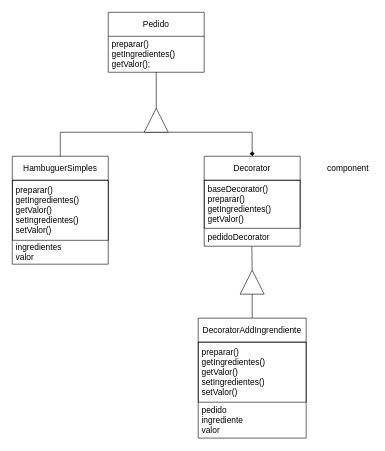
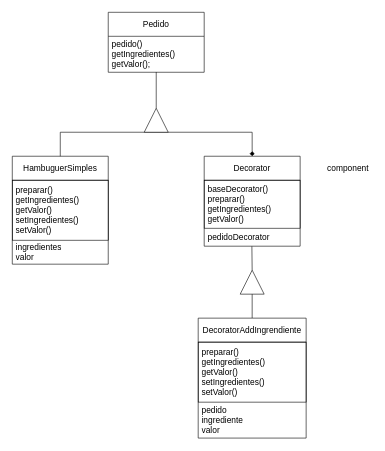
node "preparar() getIngredientes() getValor();": label "preparar() getIngredientes() getValor();" -> "pedido() getIngredientes() getValor();"
